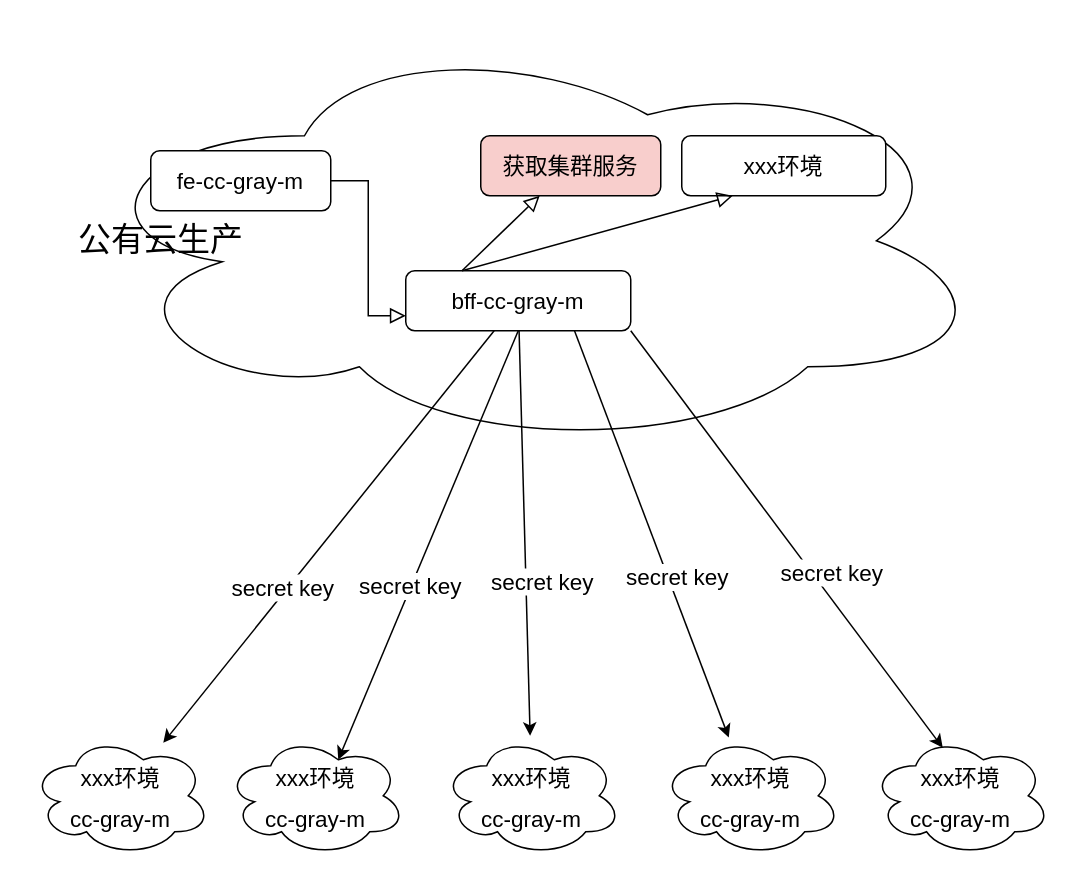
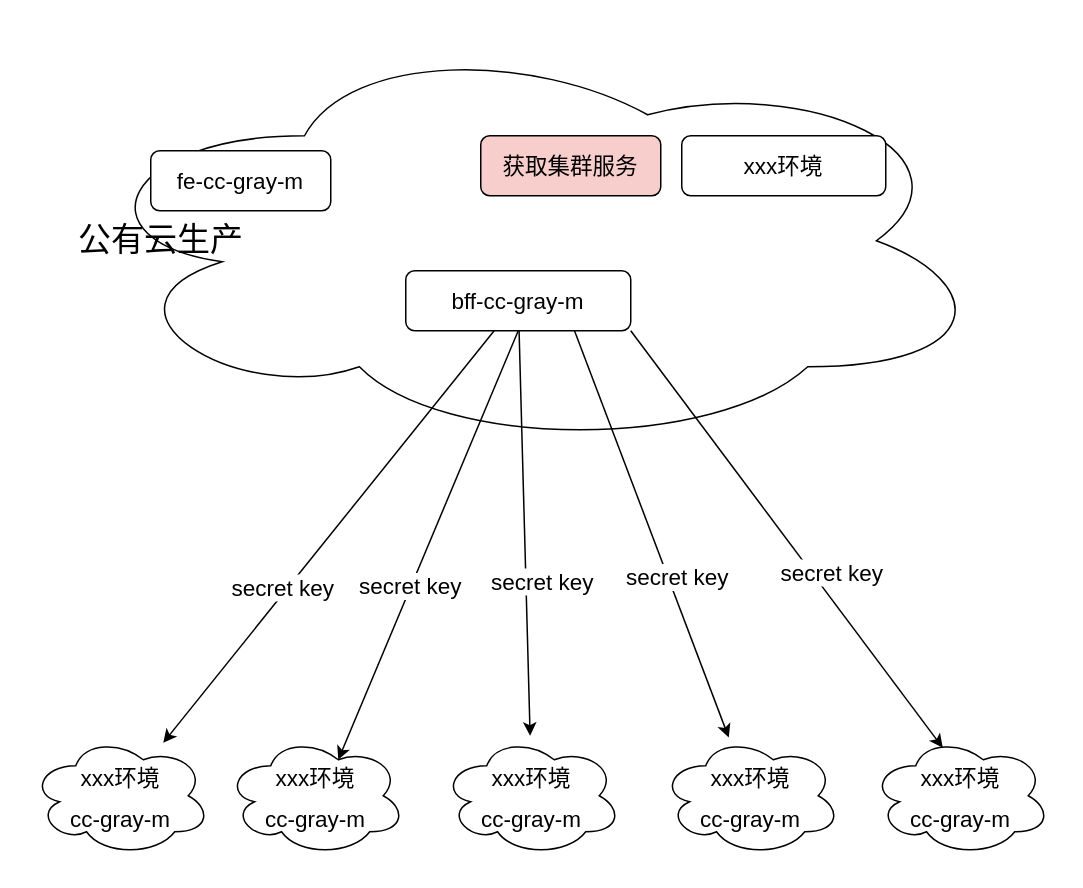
edge "bff-cc-gray-m" -> "xxx环境": removed
edge "bff-cc-gray-m" -> "获取集群服务": removed
edge "fe-cc-gray-m" -> "bff-cc-gray-m": removed
